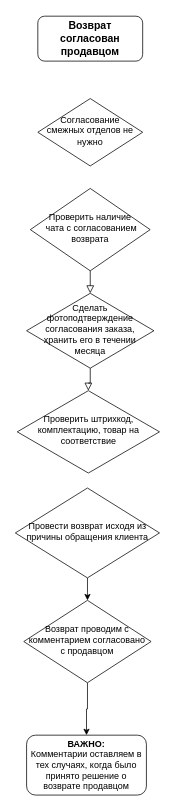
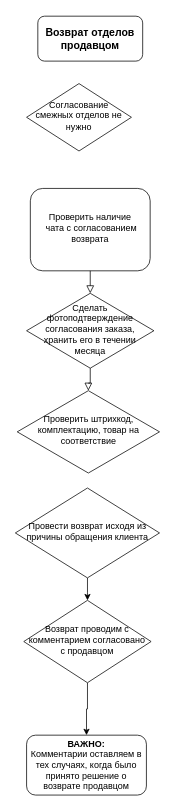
node "Возврат согласован продавцом": label "Возврат согласован продавцом" -> "Возврат отделов продавцом"
node "Согласование смежных отделов не нужно": moved (90, 132) -> (79, 117)
node "Проверить наличие чата с согласованием возврата": shape diamond -> rounded rectangle
